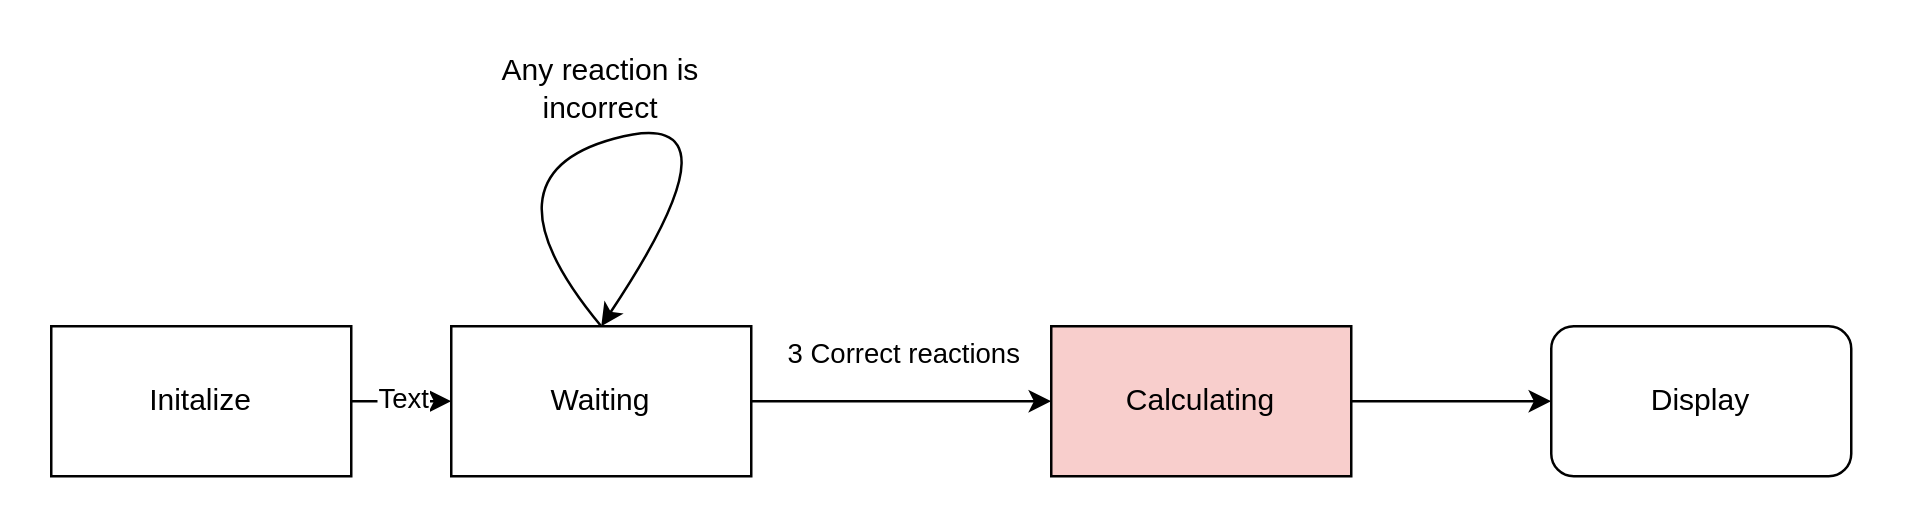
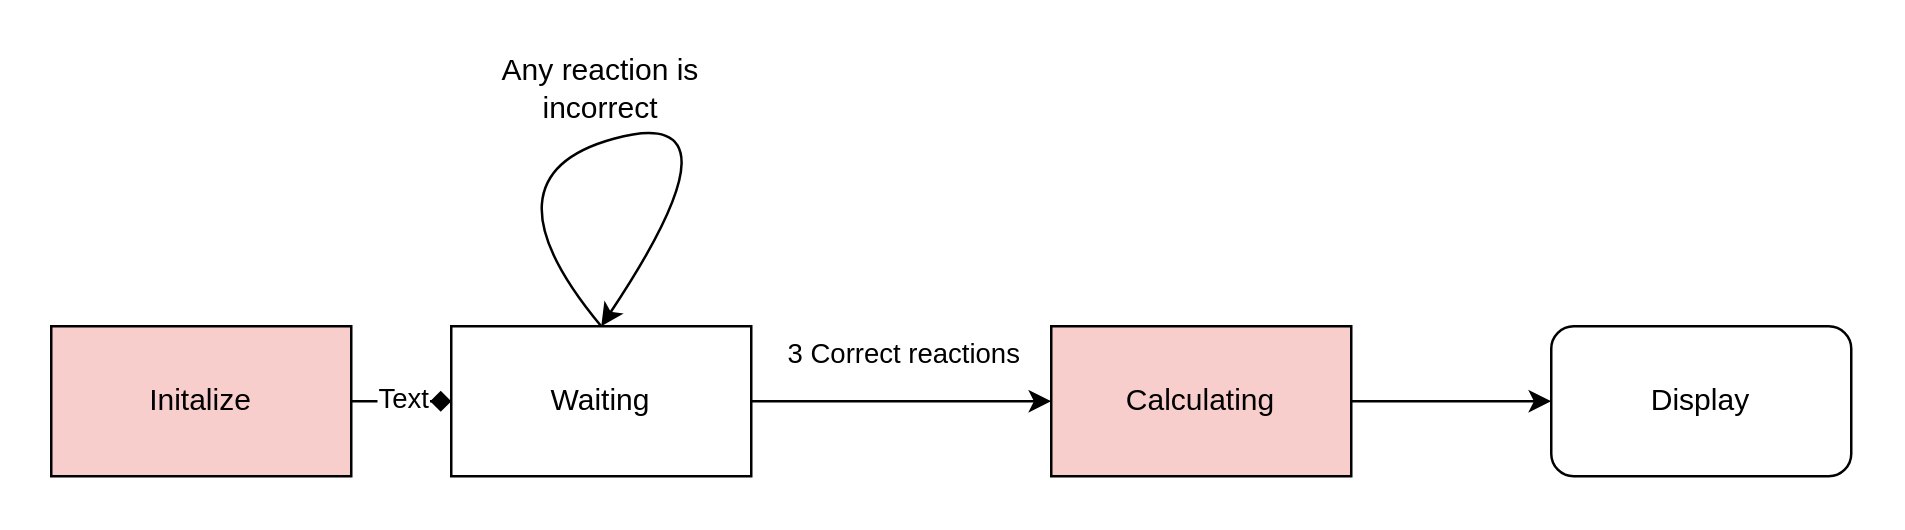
node "Initalize": fillcolor #ffffff -> #f8cecc
edge "Initalize" -> "Waiting": arrowhead classic -> diamond
